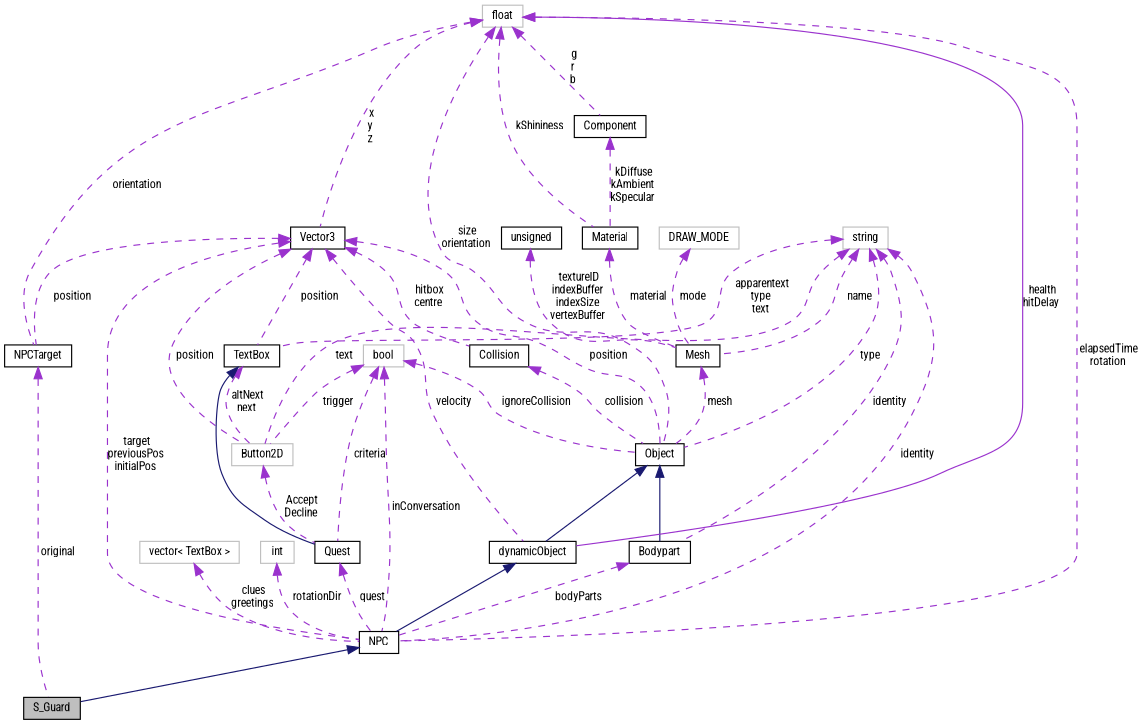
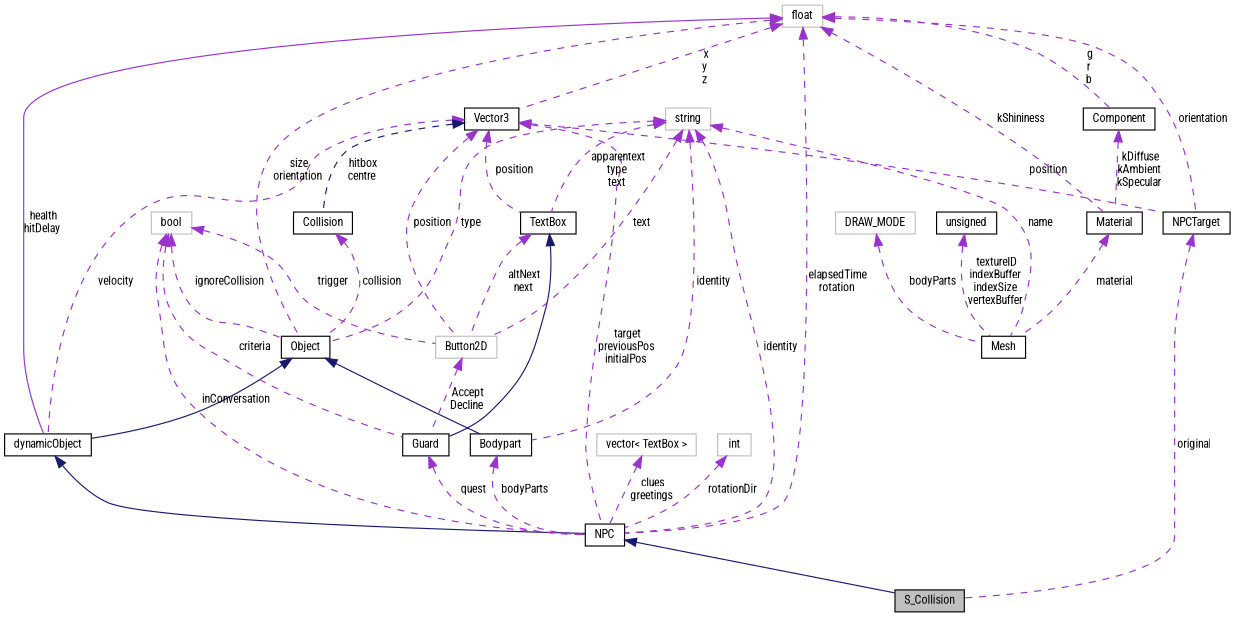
edge "Mesh" -> "DRAW_MODE": label " mode" -> " bodyParts"
edge "Collision" -> "Vector3": color darkorchid3 -> midnightblue
edge "Object" -> "Vector3": removed, label "position"
edge "Object" -> "Mesh": removed, label "mesh"
node "Quest": label "Quest" -> "Guard"
node "S_Guard": label "S_Guard" -> "S_Collision"
